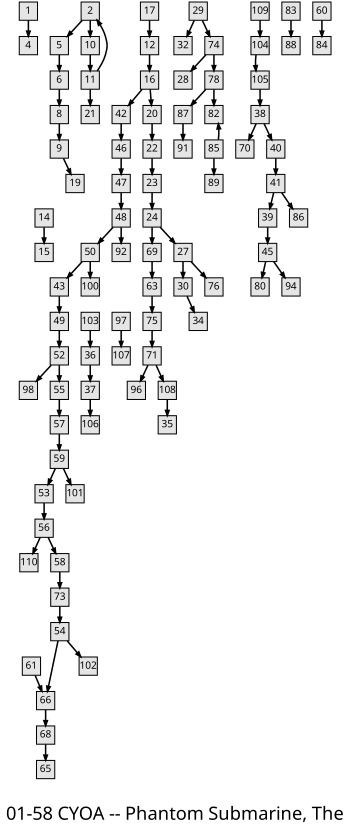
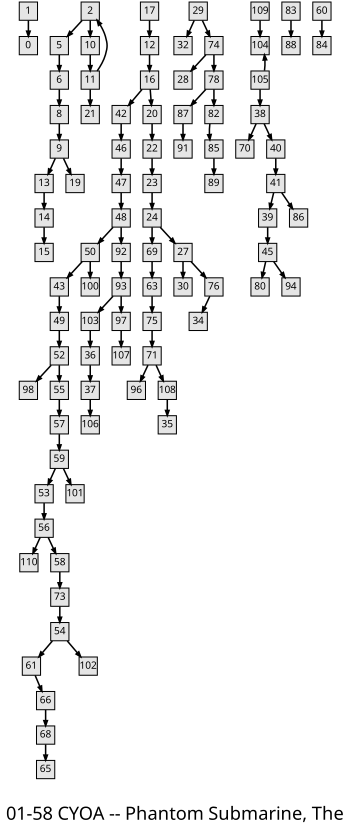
node "4": label "4" -> "0"
edge "104" -> "105": reversed
edge "85" -> "82": reversed
node "13": added
node "93": added
edge "30" -> "34": now "76" -> "34"
edge "54" -> "66": now "54" -> "61"
